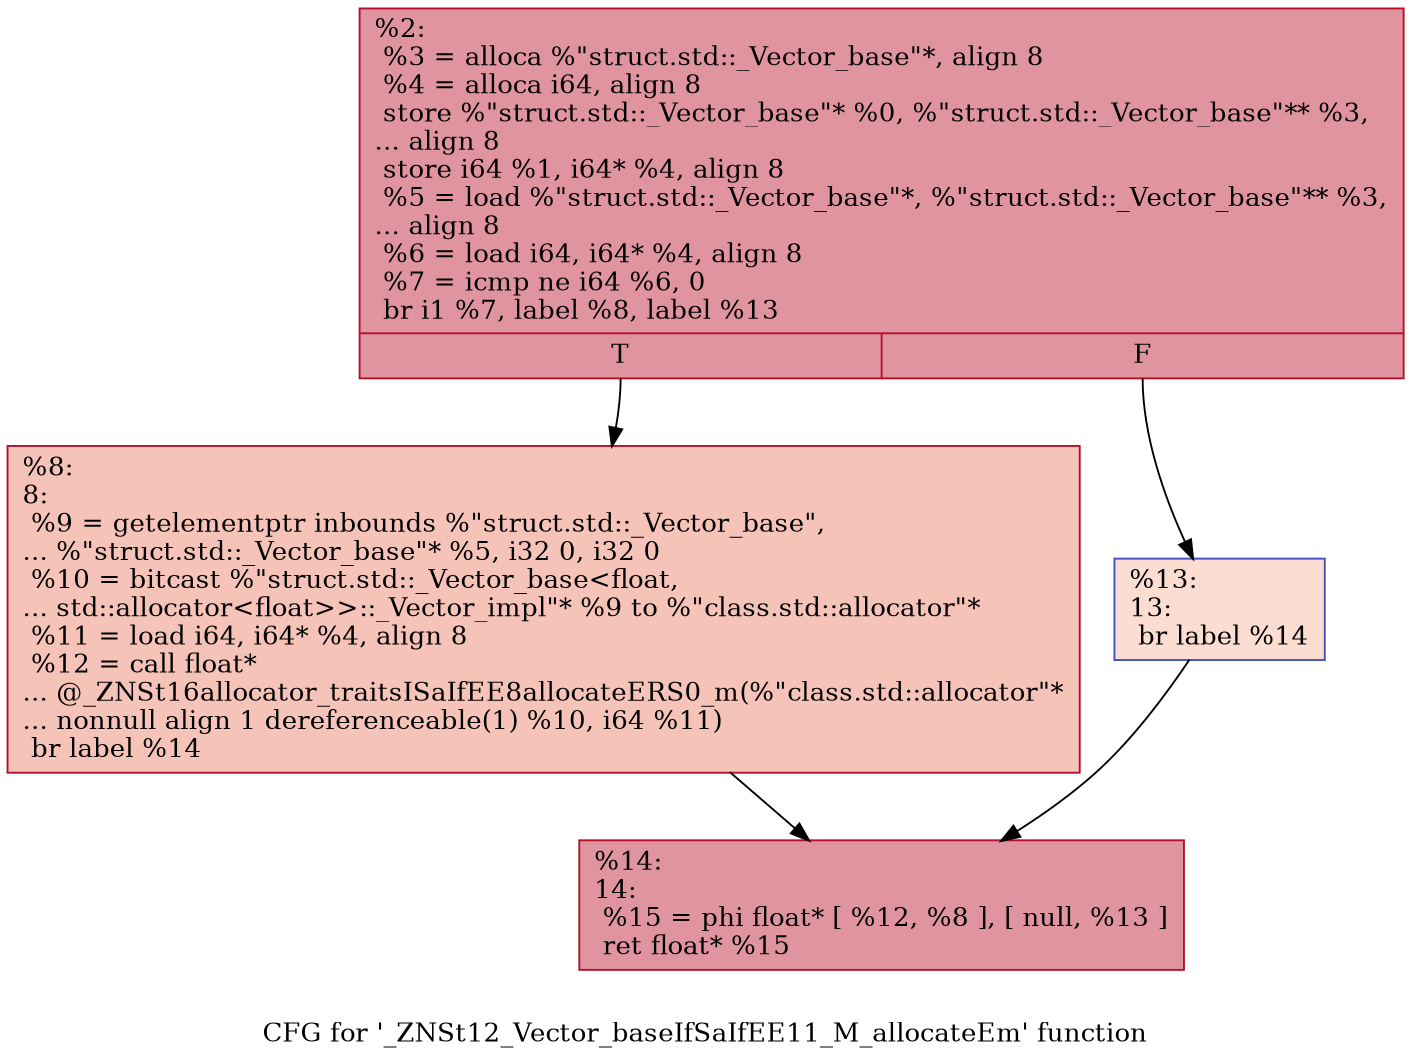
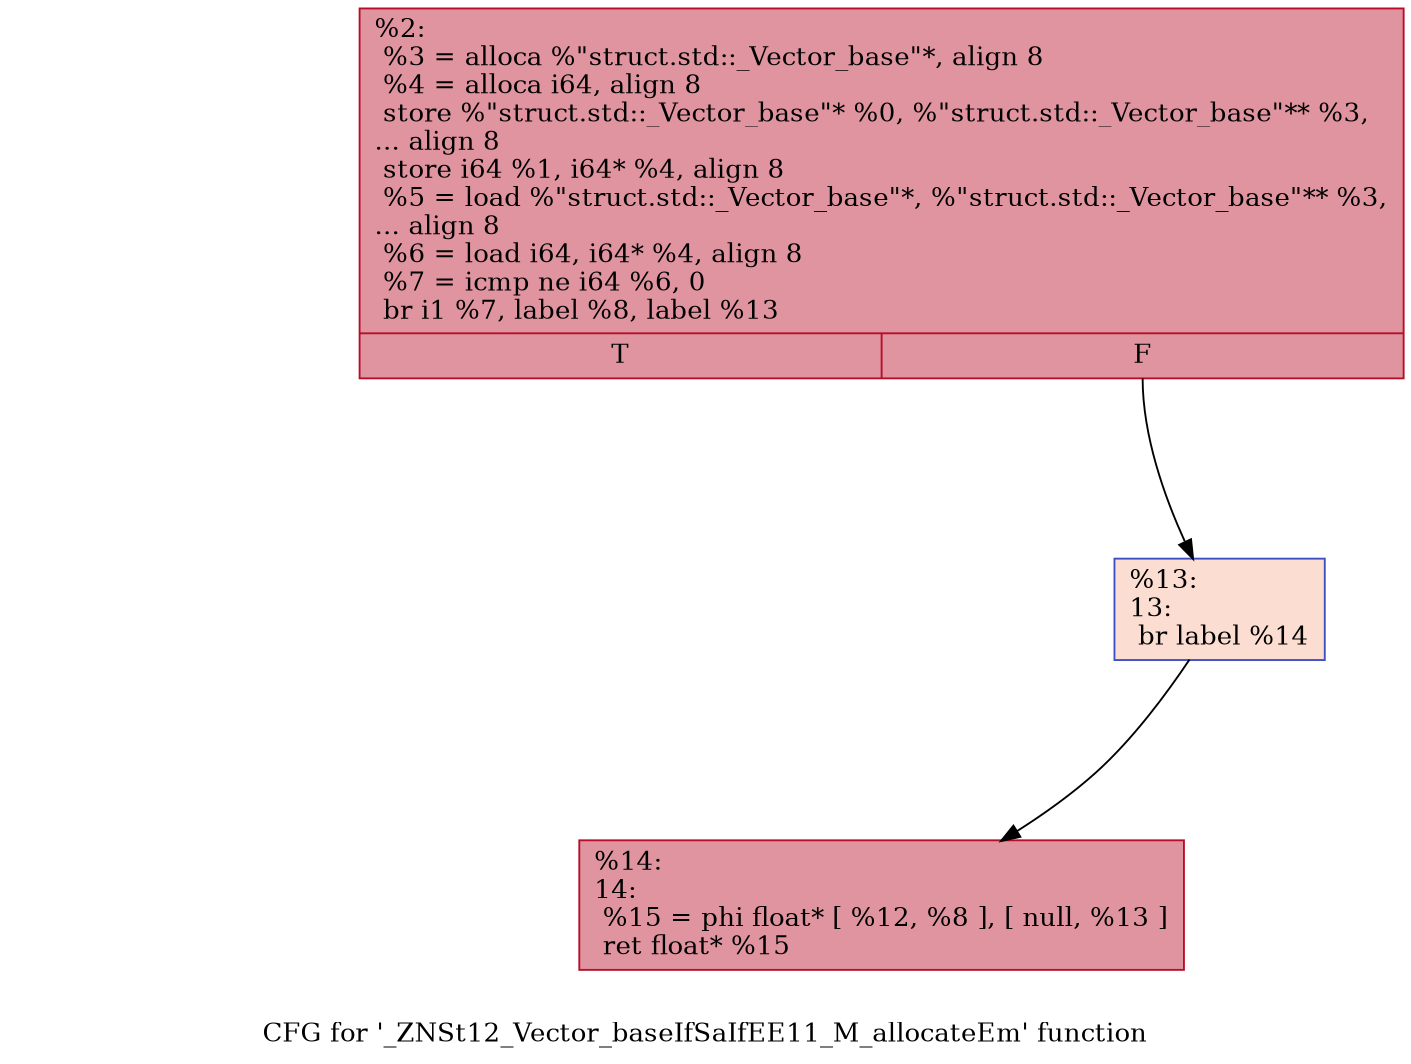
node "%8:": removed
